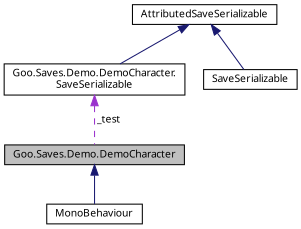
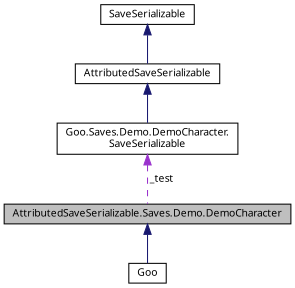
edge "SaveSerializable" -> "AttributedSaveSerializable": reversed
node "Goo.Saves.Demo.DemoCharacter": label "Goo.Saves.Demo.DemoCharacter" -> "AttributedSaveSerializable.Saves.Demo.DemoCharacter"
node "MonoBehaviour": label "MonoBehaviour" -> "Goo"
